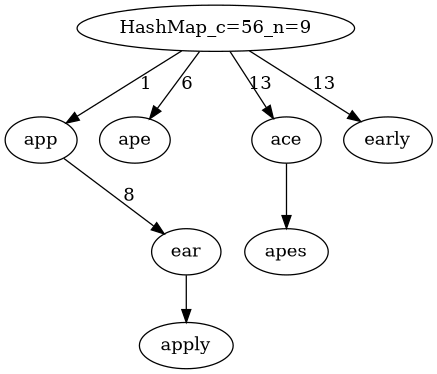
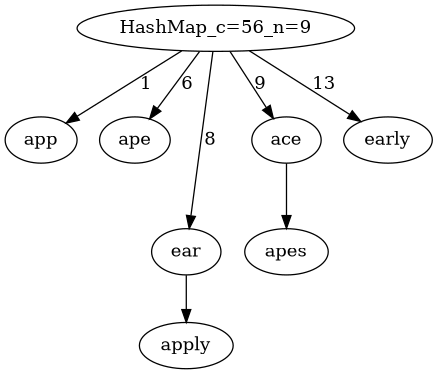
edge "HashMap_c=56_n=9" -> "ace": label "13" -> "9"
edge "app" -> "ear": now "HashMap_c=56_n=9" -> "ear"
